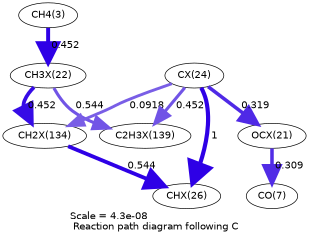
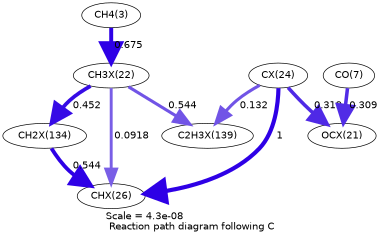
edge "CH4(3)" -> "CH3X(22)": label " 0.452" -> " 0.675"
edge "CX(24)" -> "CH2X(134)": removed, label "0.0918"
edge "CX(24)" -> "C2H3X(139)": label " 0.452" -> " 0.132"
edge "CH3X(22)" -> "CHX(26)": added, label "0.0918"
edge "OCX(21)" -> "CO(7)": reversed
